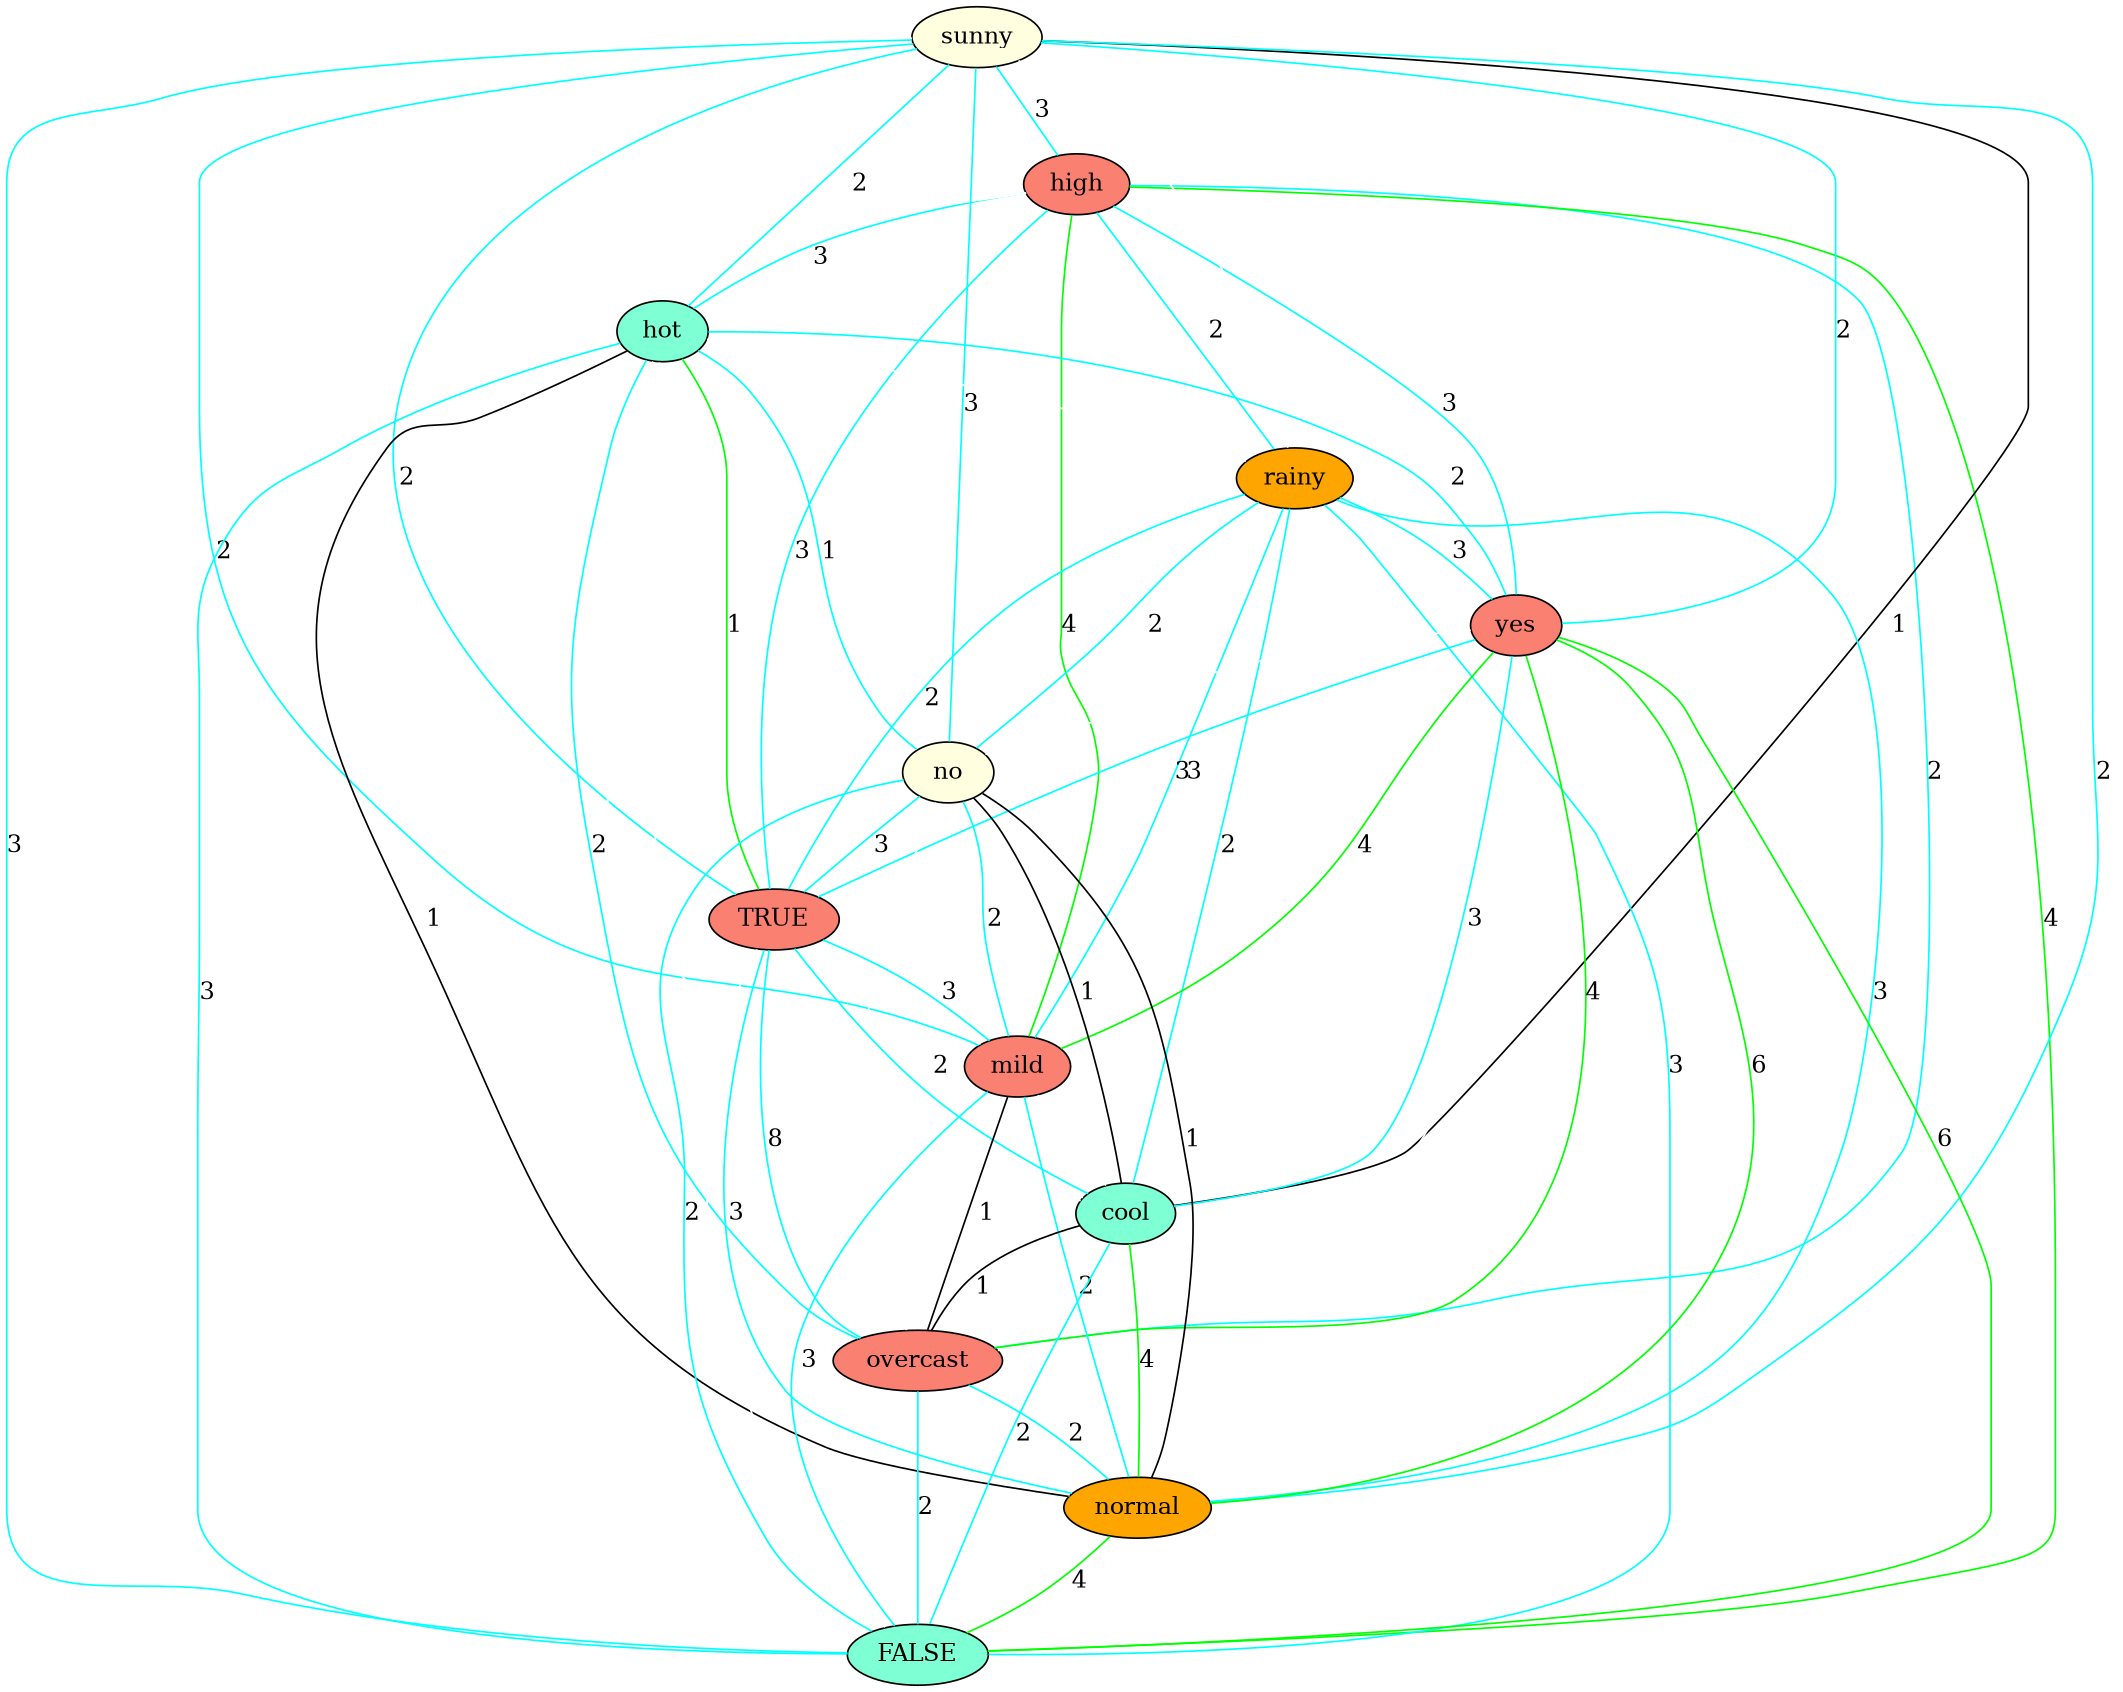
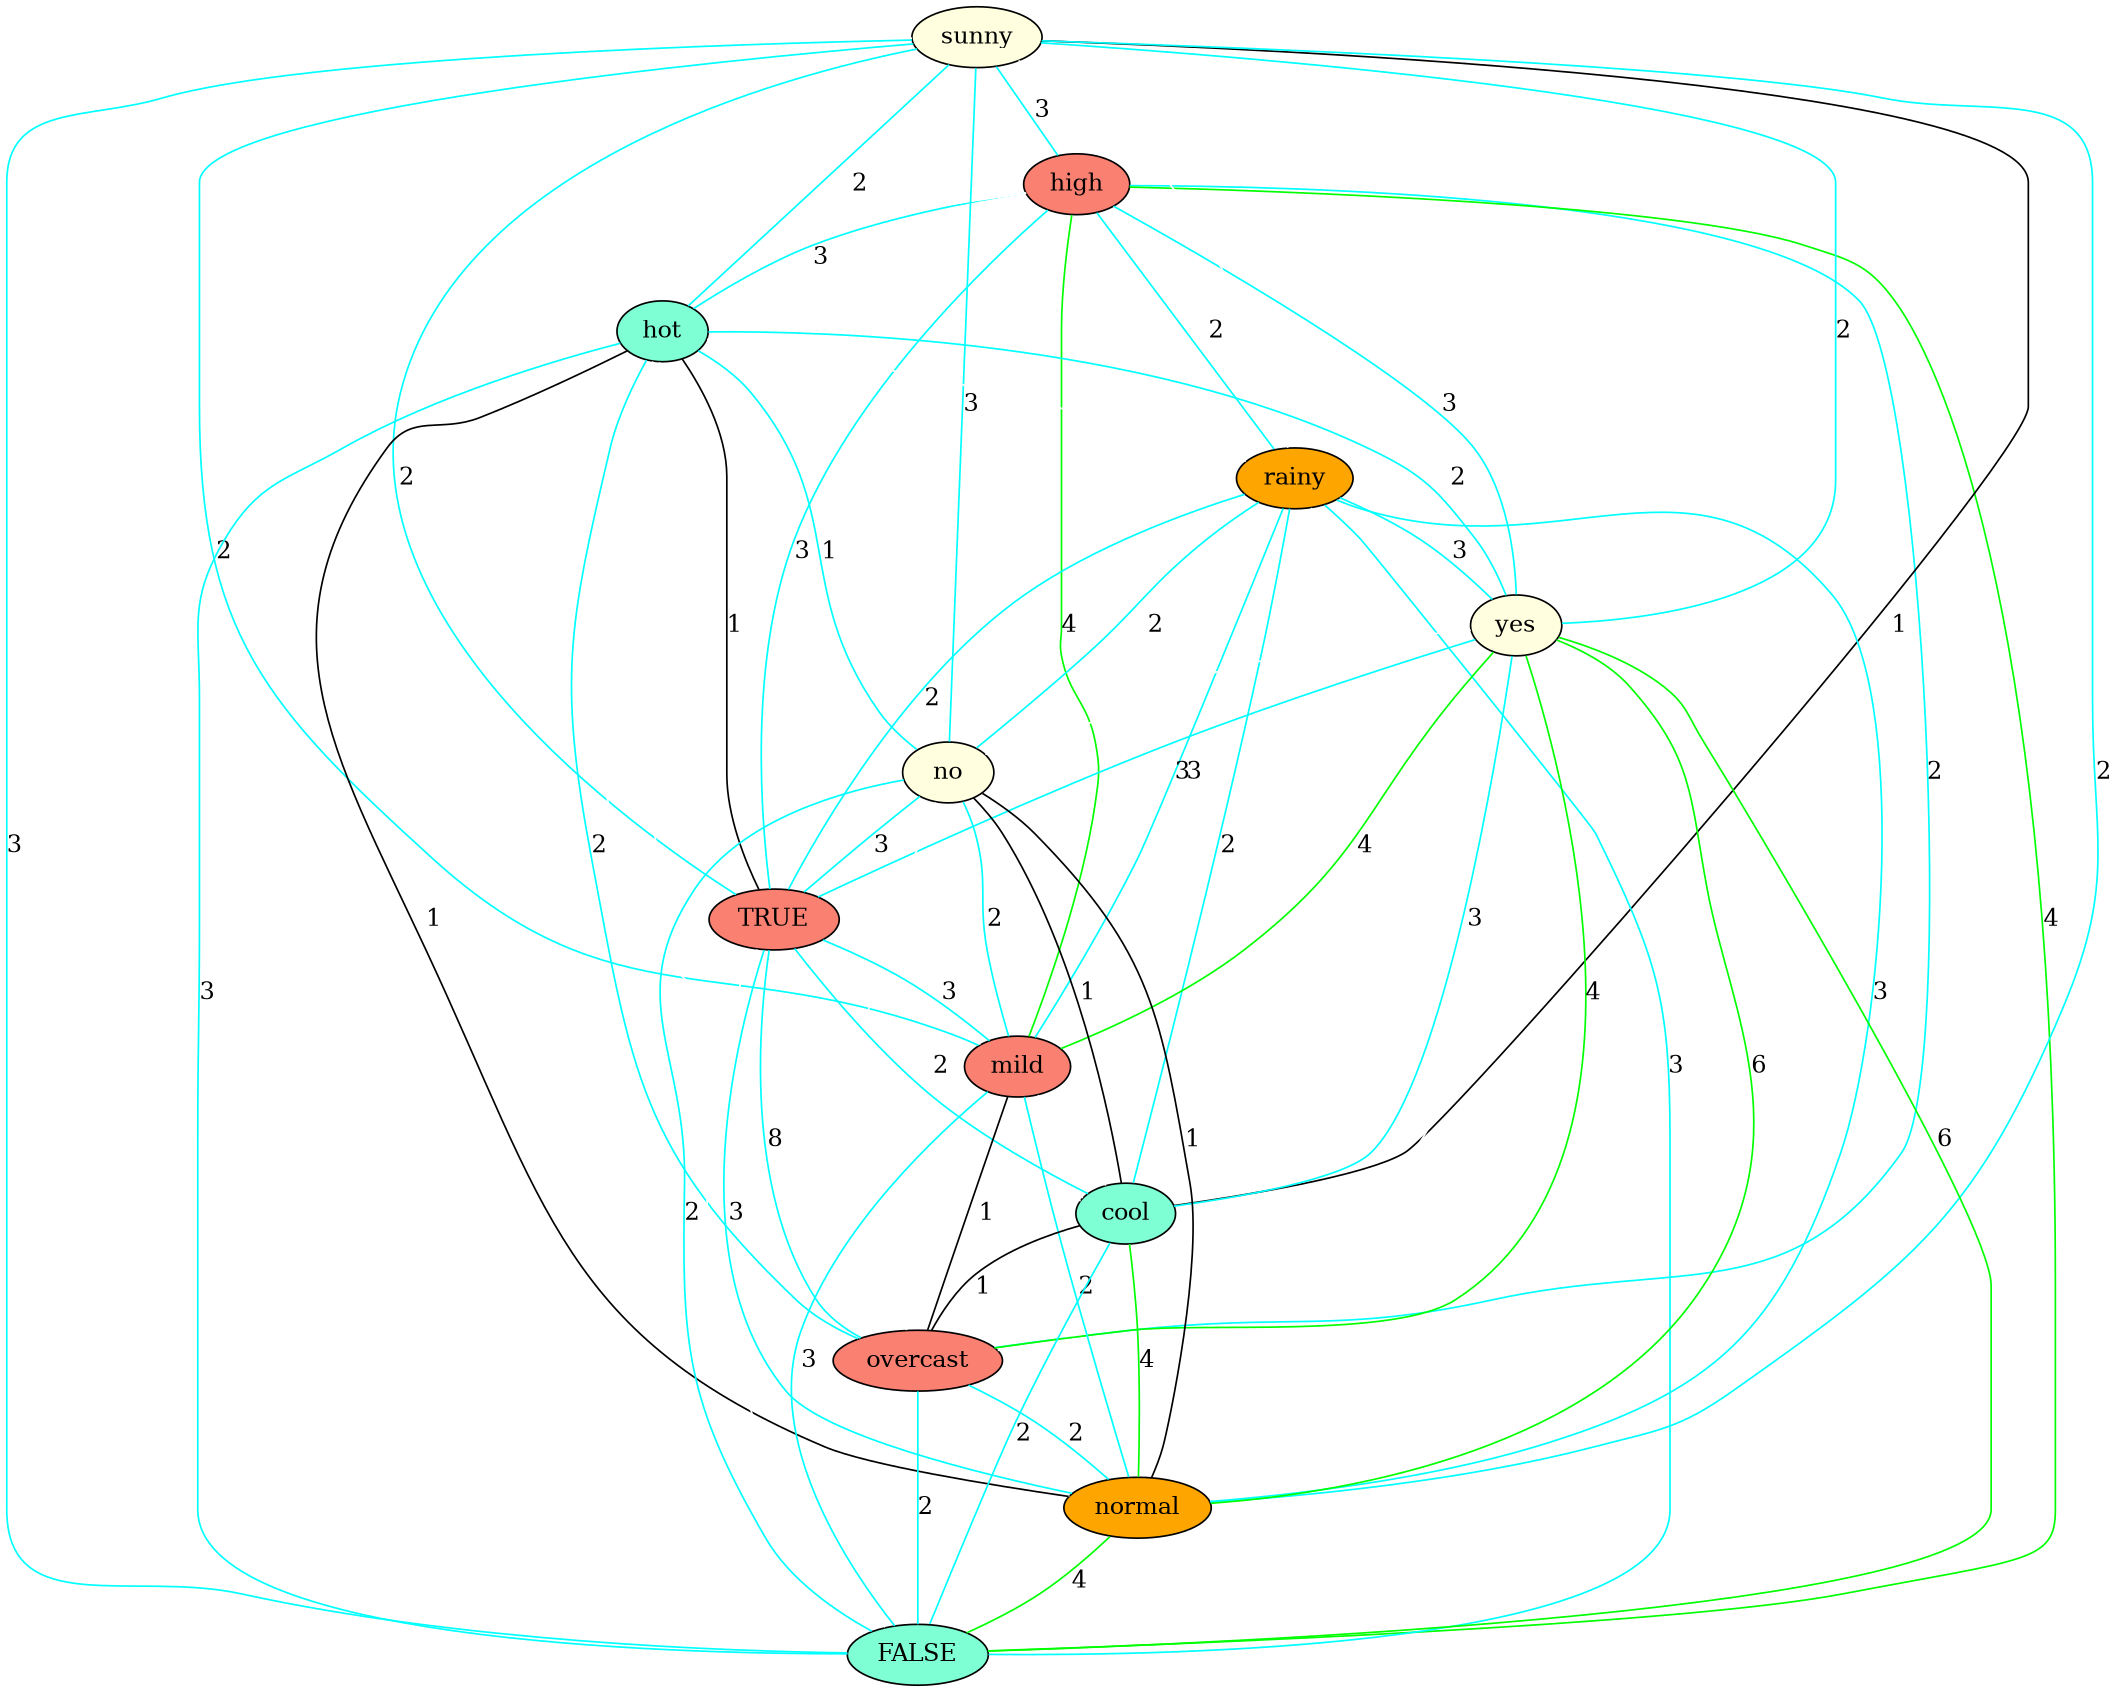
edge "hot" -- "TRUE": color green -> black
node "yes": fillcolor salmon -> lightyellow
